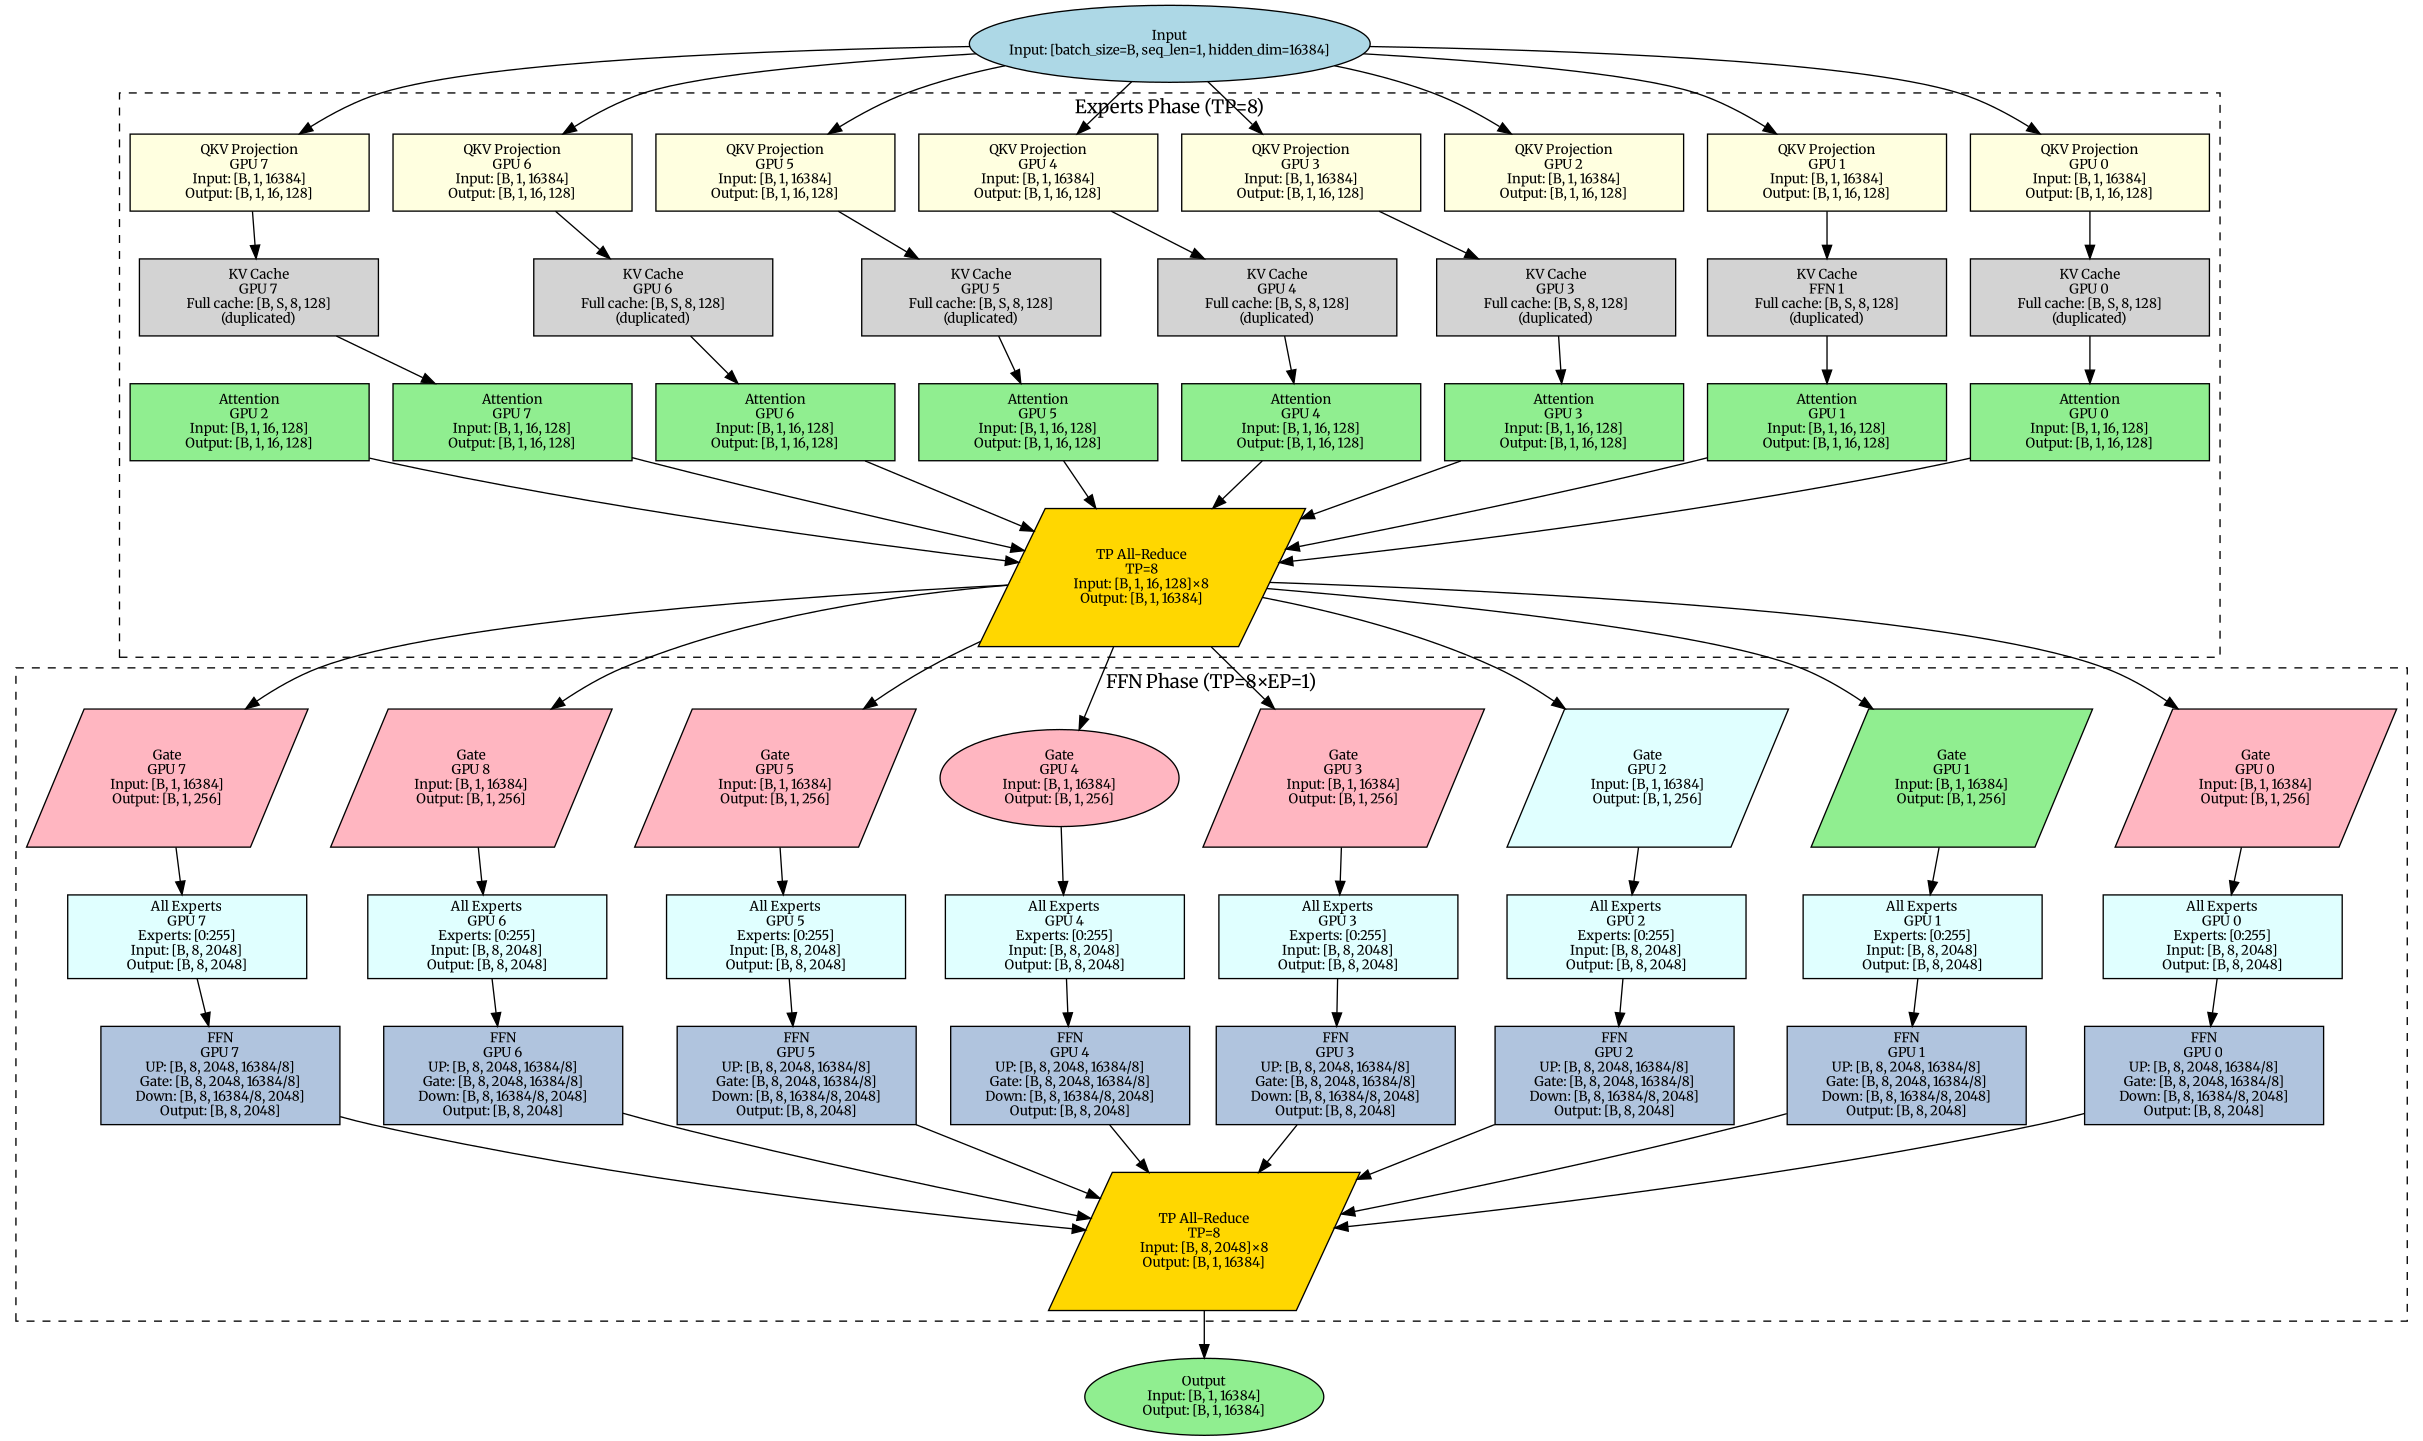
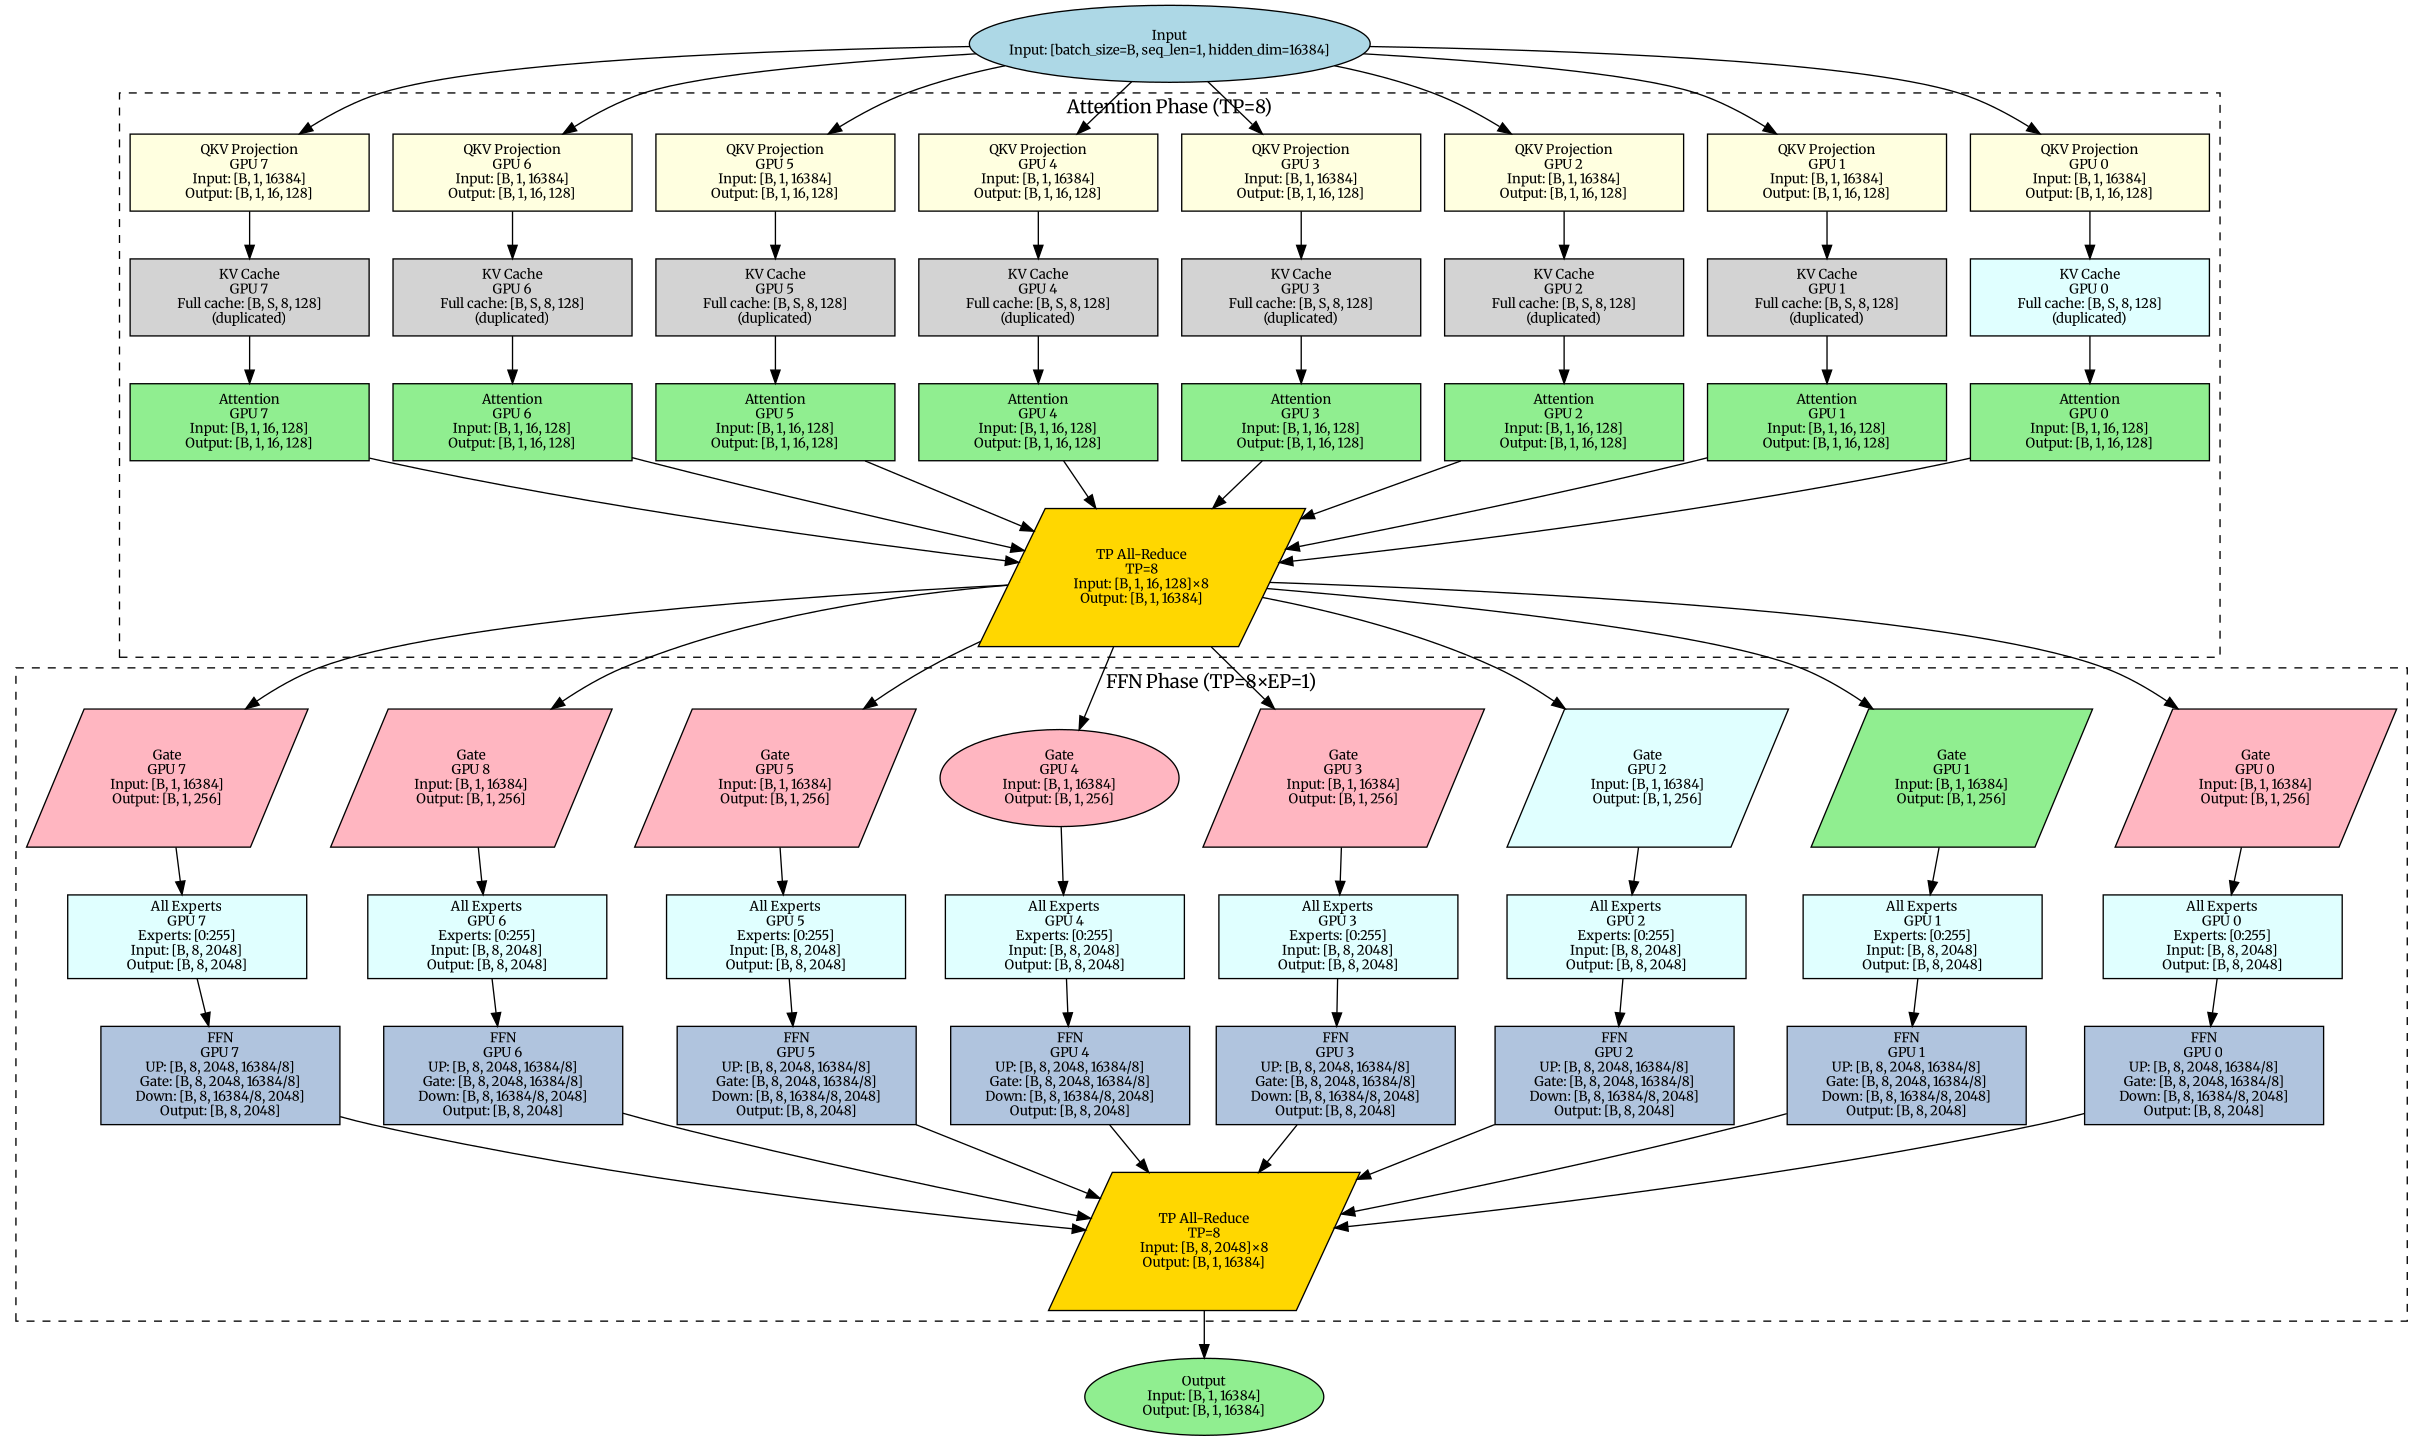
cluster "Experts Phase (TP=8)": label "Experts Phase (TP=8)" -> "Attention Phase (TP=8)"
node "KV Cache GPU 2 Full cache: [B, S, 8, 128] (duplicated)": added
node "KV Cache FFN 1 Full cache: [B, S, 8, 128] (duplicated)": label "KV Cache FFN 1 Full cache: [B, S, 8, 128] (duplicated)" -> "KV Cache GPU 1 Full cache: [B, S, 8, 128] (duplicated)"
node "KV Cache GPU 0 Full cache: [B, S, 8, 128] (duplicated)": fillcolor lightgray -> lightcyan
